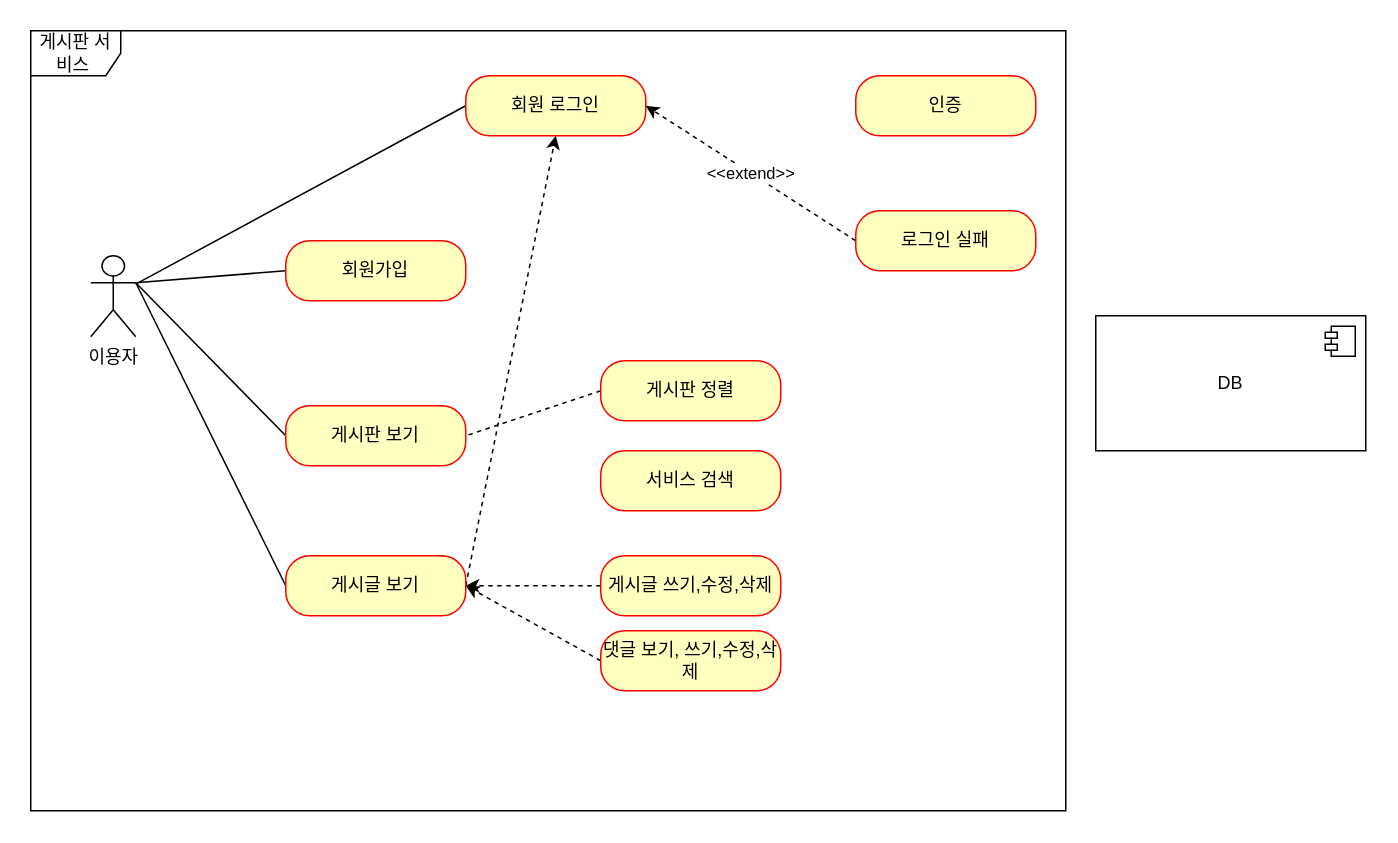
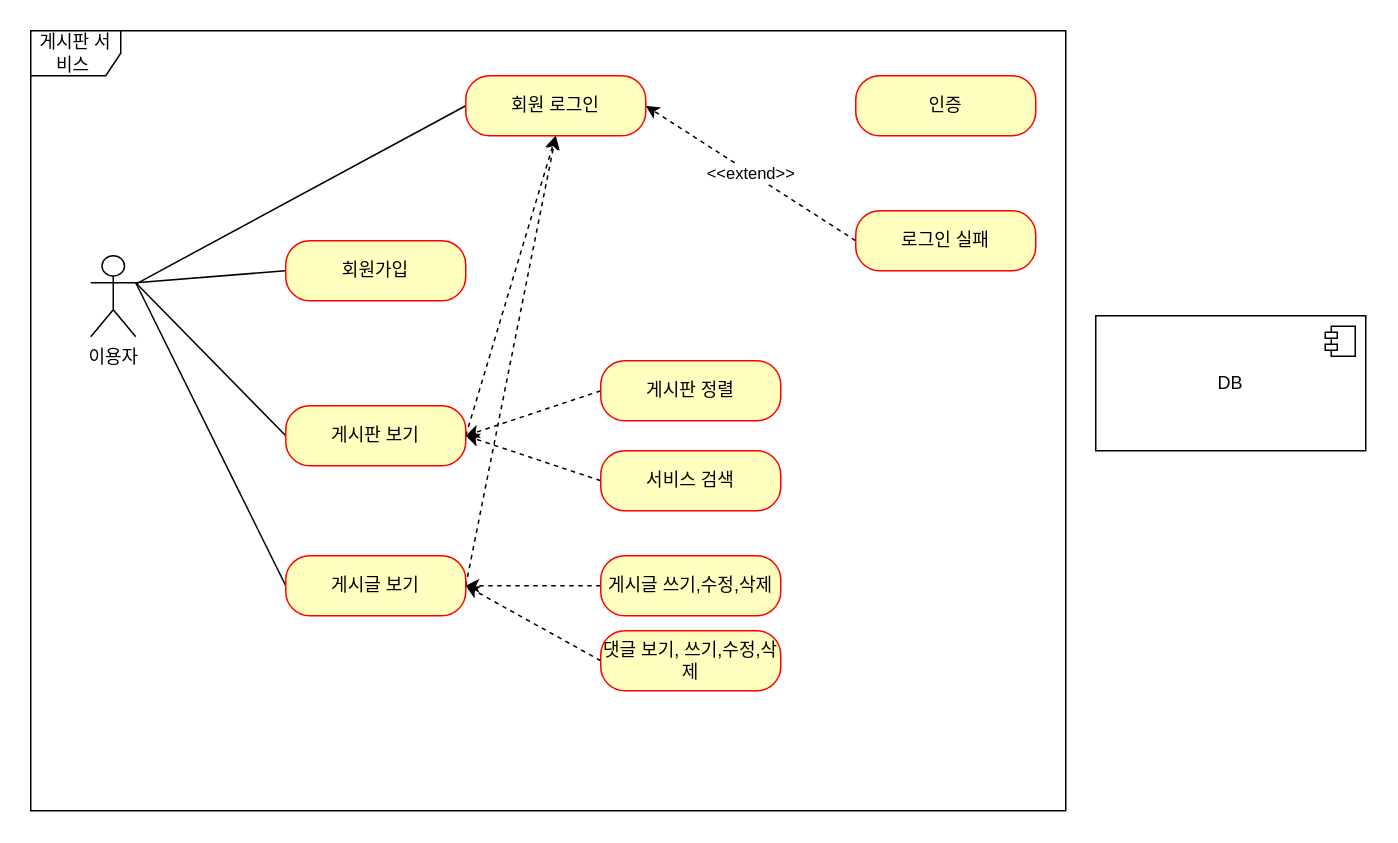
edge "게시판 보기" -> "회원 로그인": added
edge "게시판 정렬" -- "게시판 보기": arrowhead none -> classic
edge "서비스 검색" -> "게시판 보기": added
